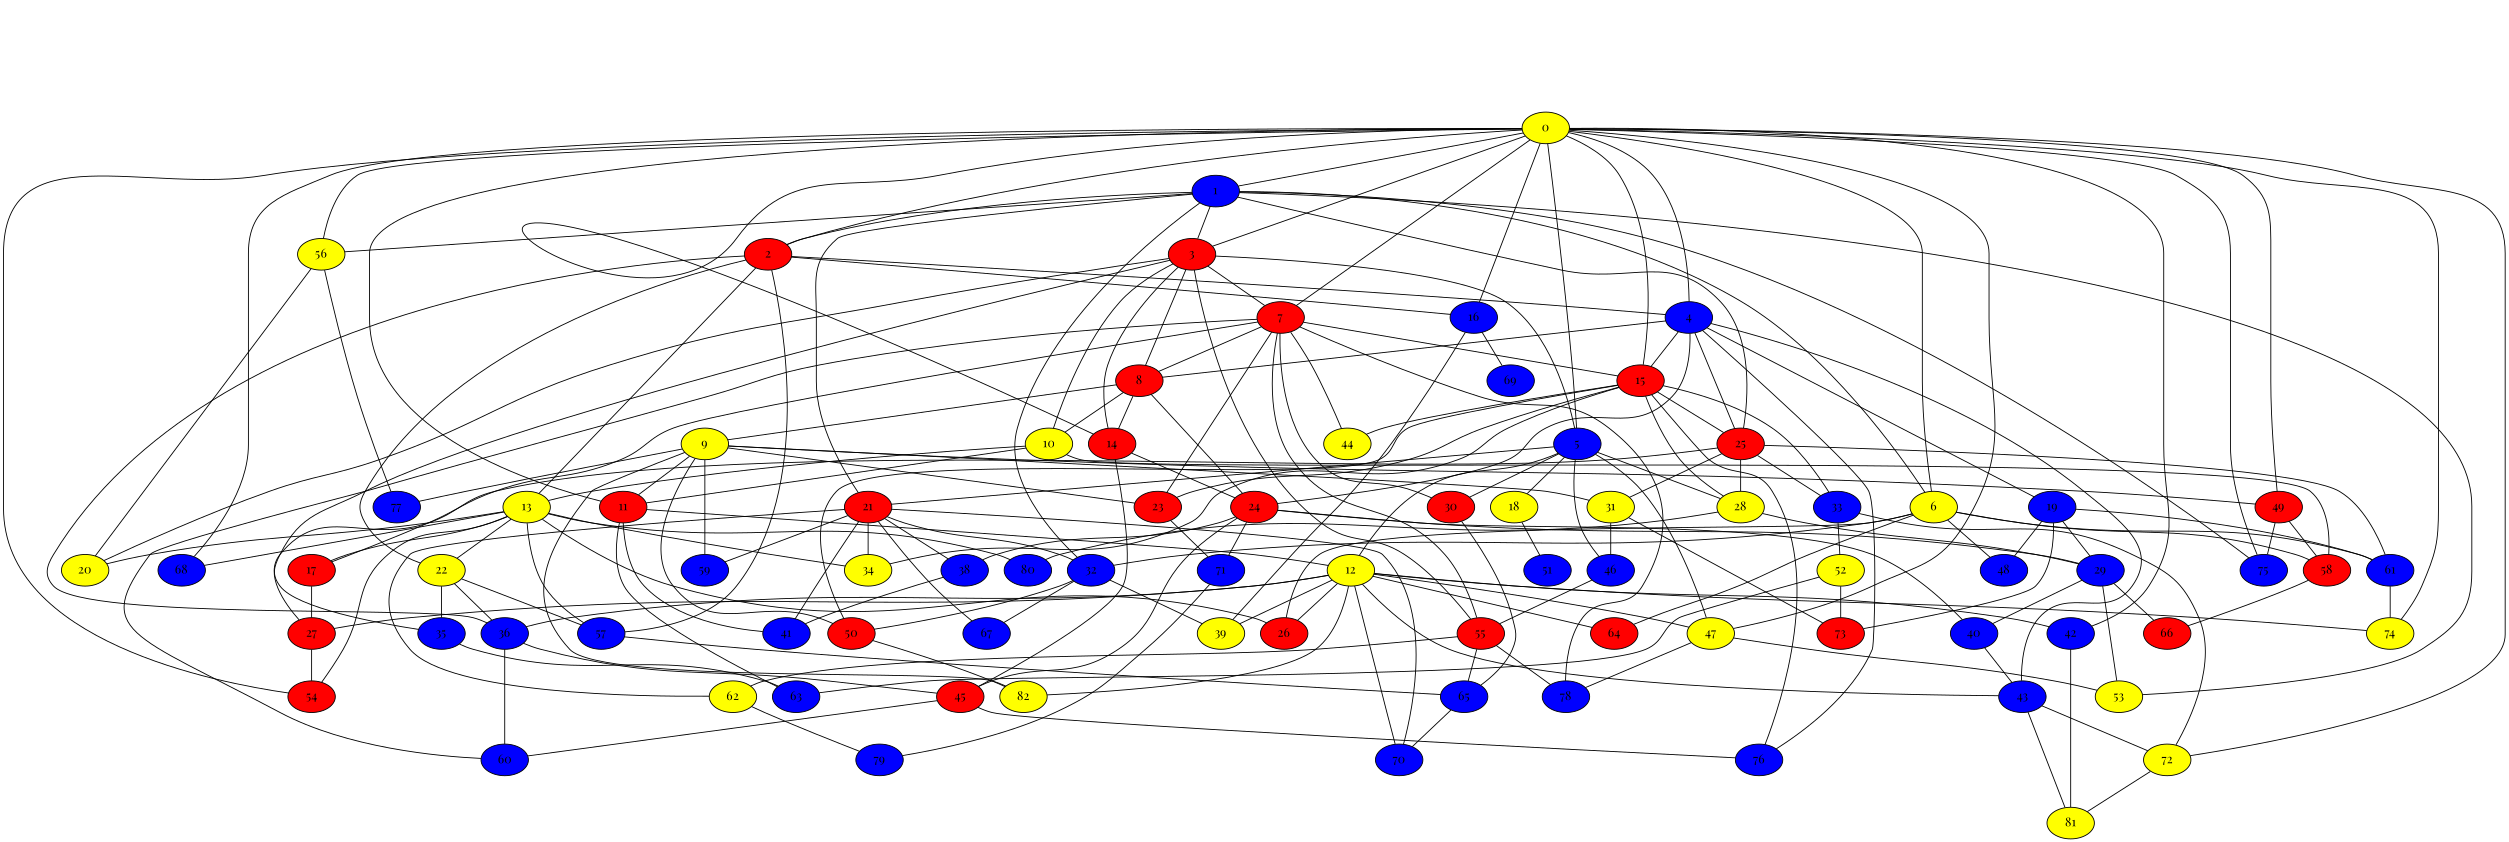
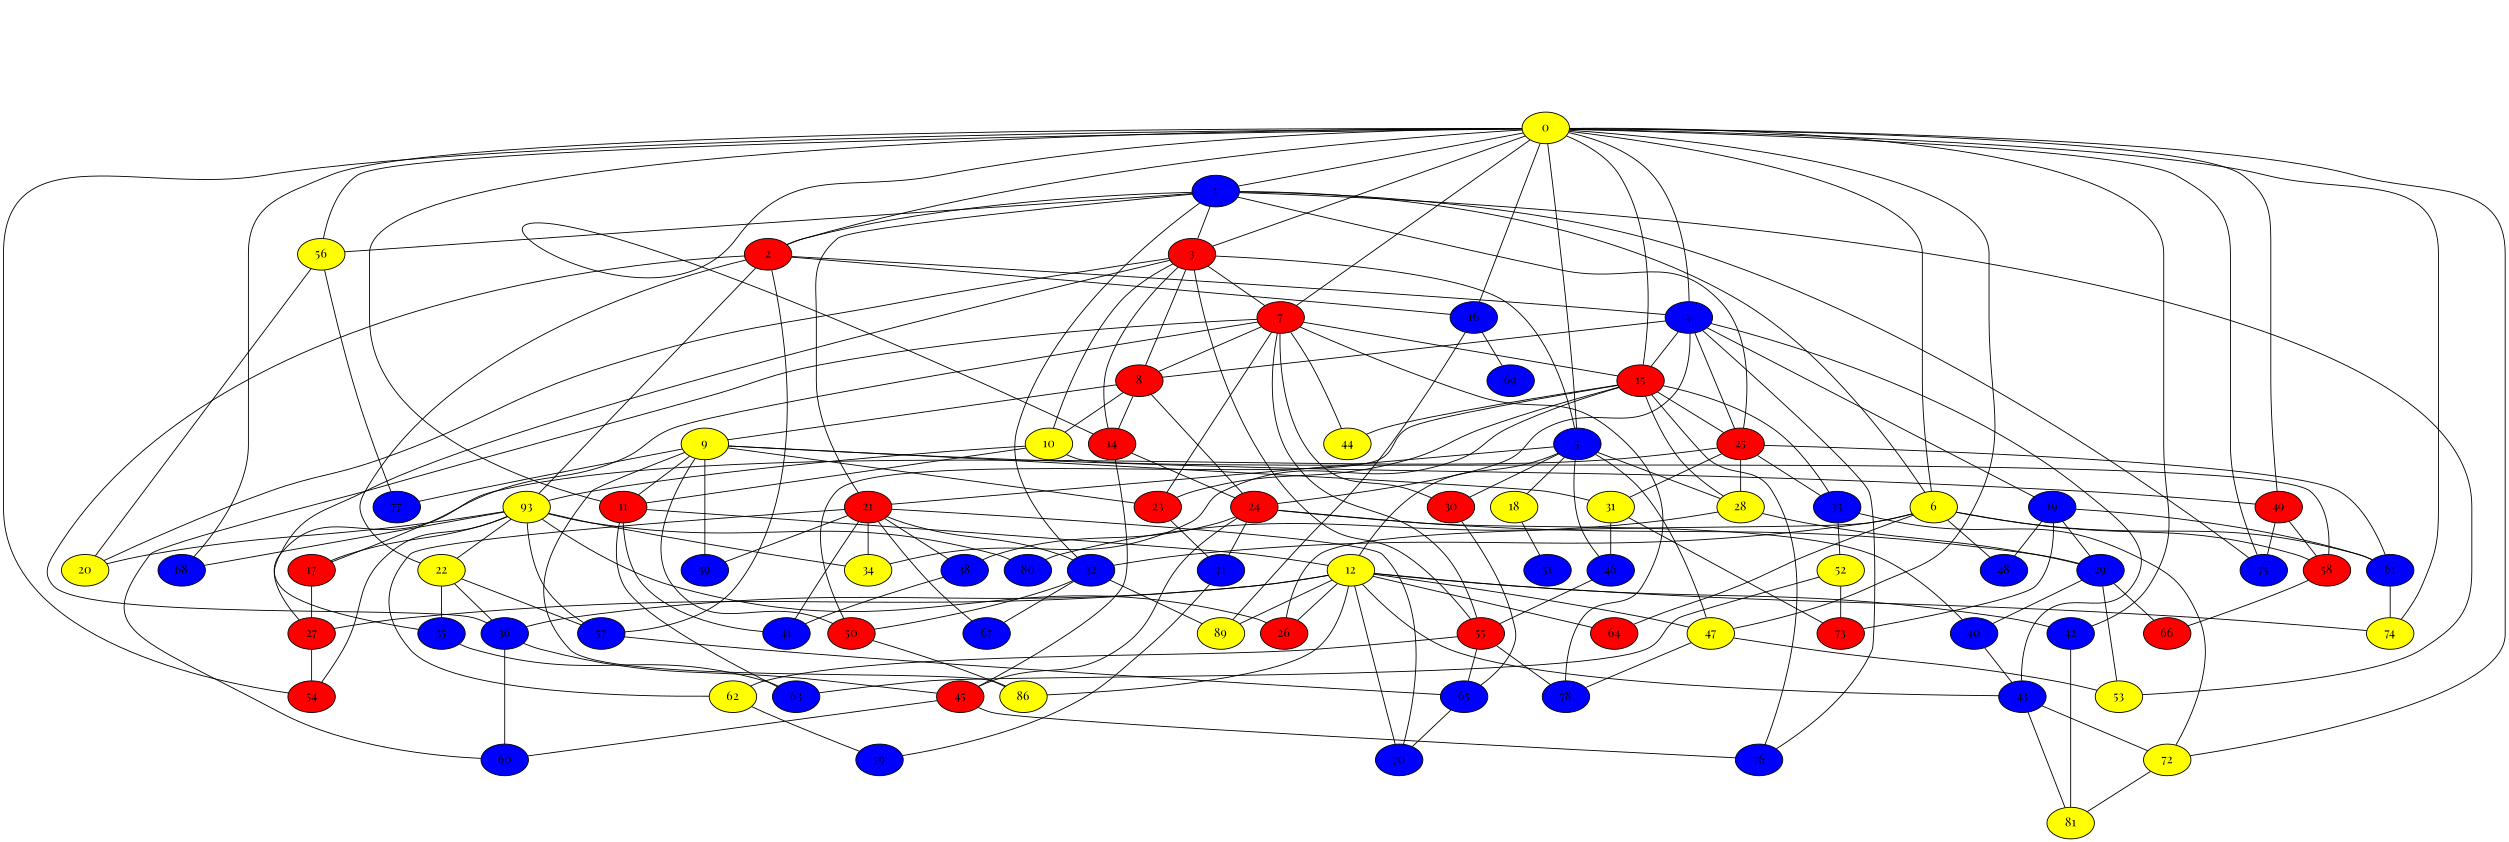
node "13": label "13" -> "93"
node "39": label "39" -> "89"
node "82": label "82" -> "86"
